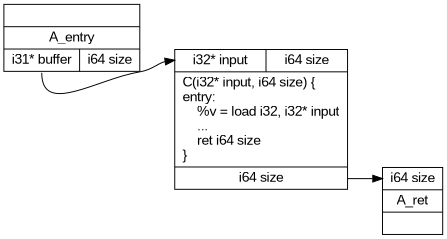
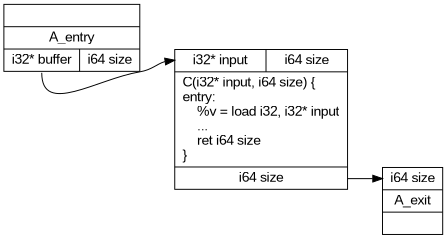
node "A_entry": text "i31* buffer" -> "i32* buffer"
node "i64 size": text "A_ret" -> "A_exit"
